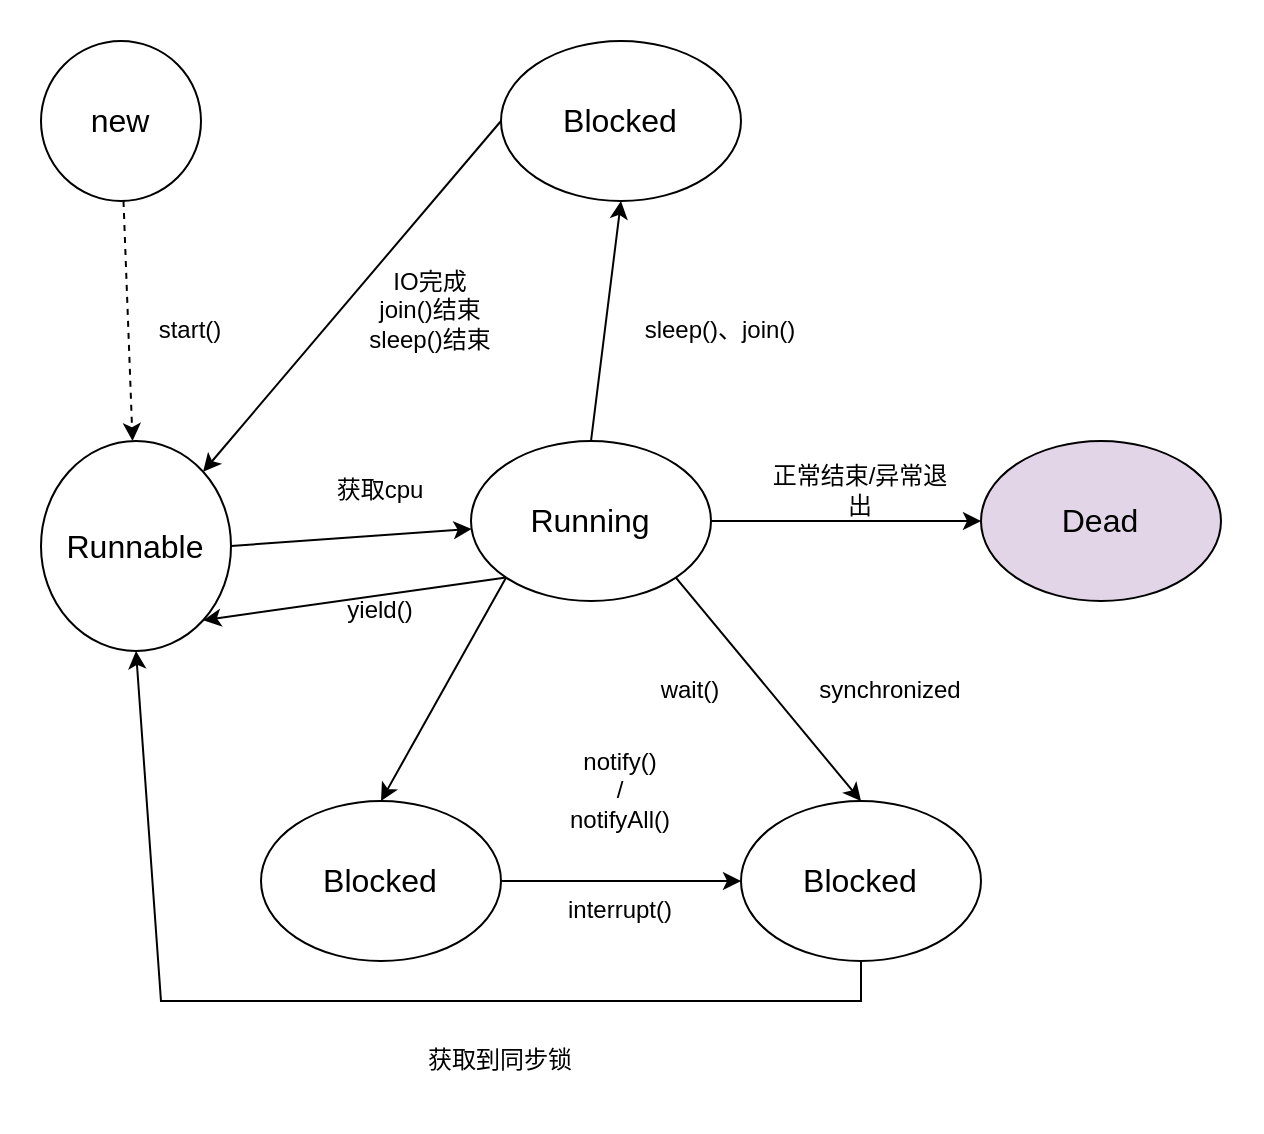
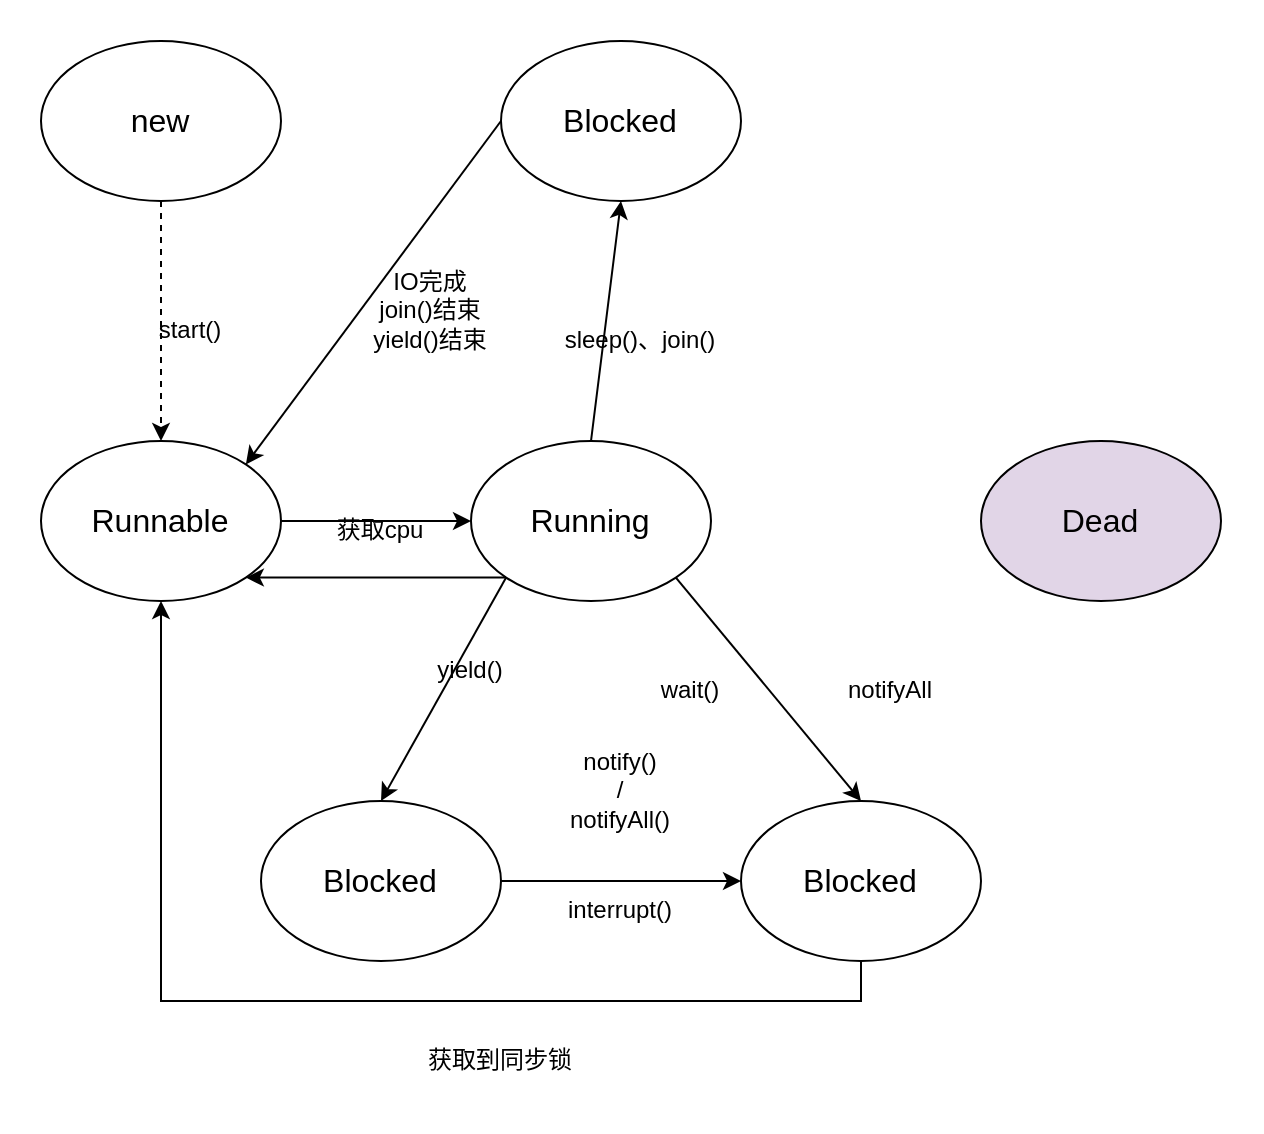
node "new": size 160x160 -> 240x160
node "IO完成 join()结束 sleep()结束": label "IO完成 join()结束 sleep()结束" -> "IO完成 join()结束 yield()结束"
node "sleep()、join()": moved (721, 331) -> (641, 341)
node "获取cpu": moved (381, 491) -> (381, 531)
node "正常结束/异常退出": removed
edge "Running" -> "Dead": removed
node "Runnable": size 190x210 -> 240x160
node "yield()": moved (381, 611) -> (471, 671)
node "synchronized": label "synchronized" -> "notifyAll"
